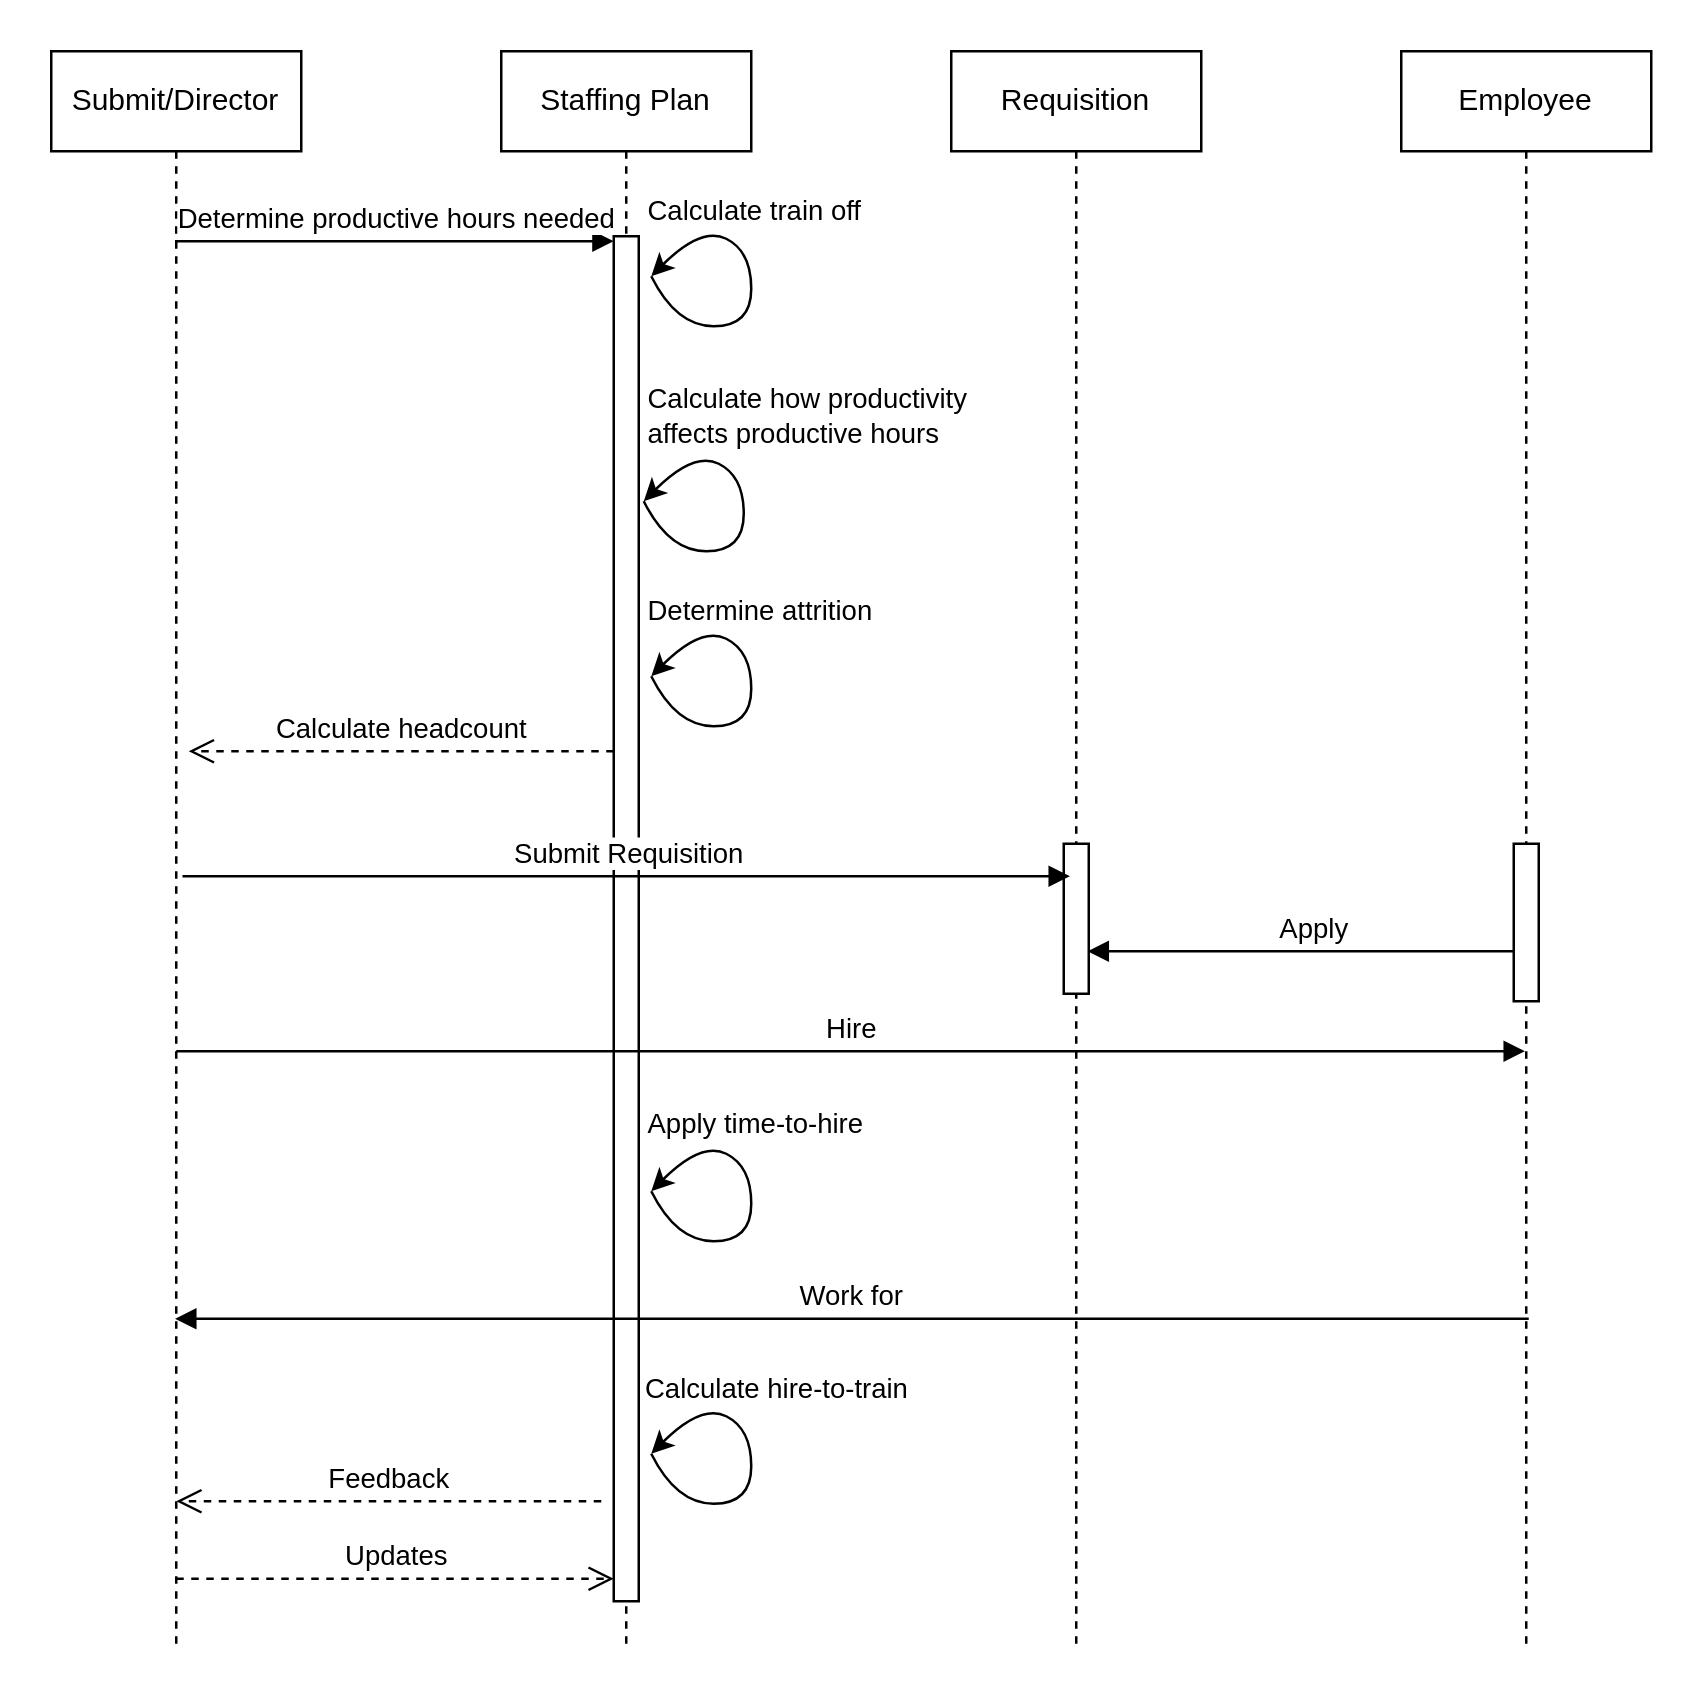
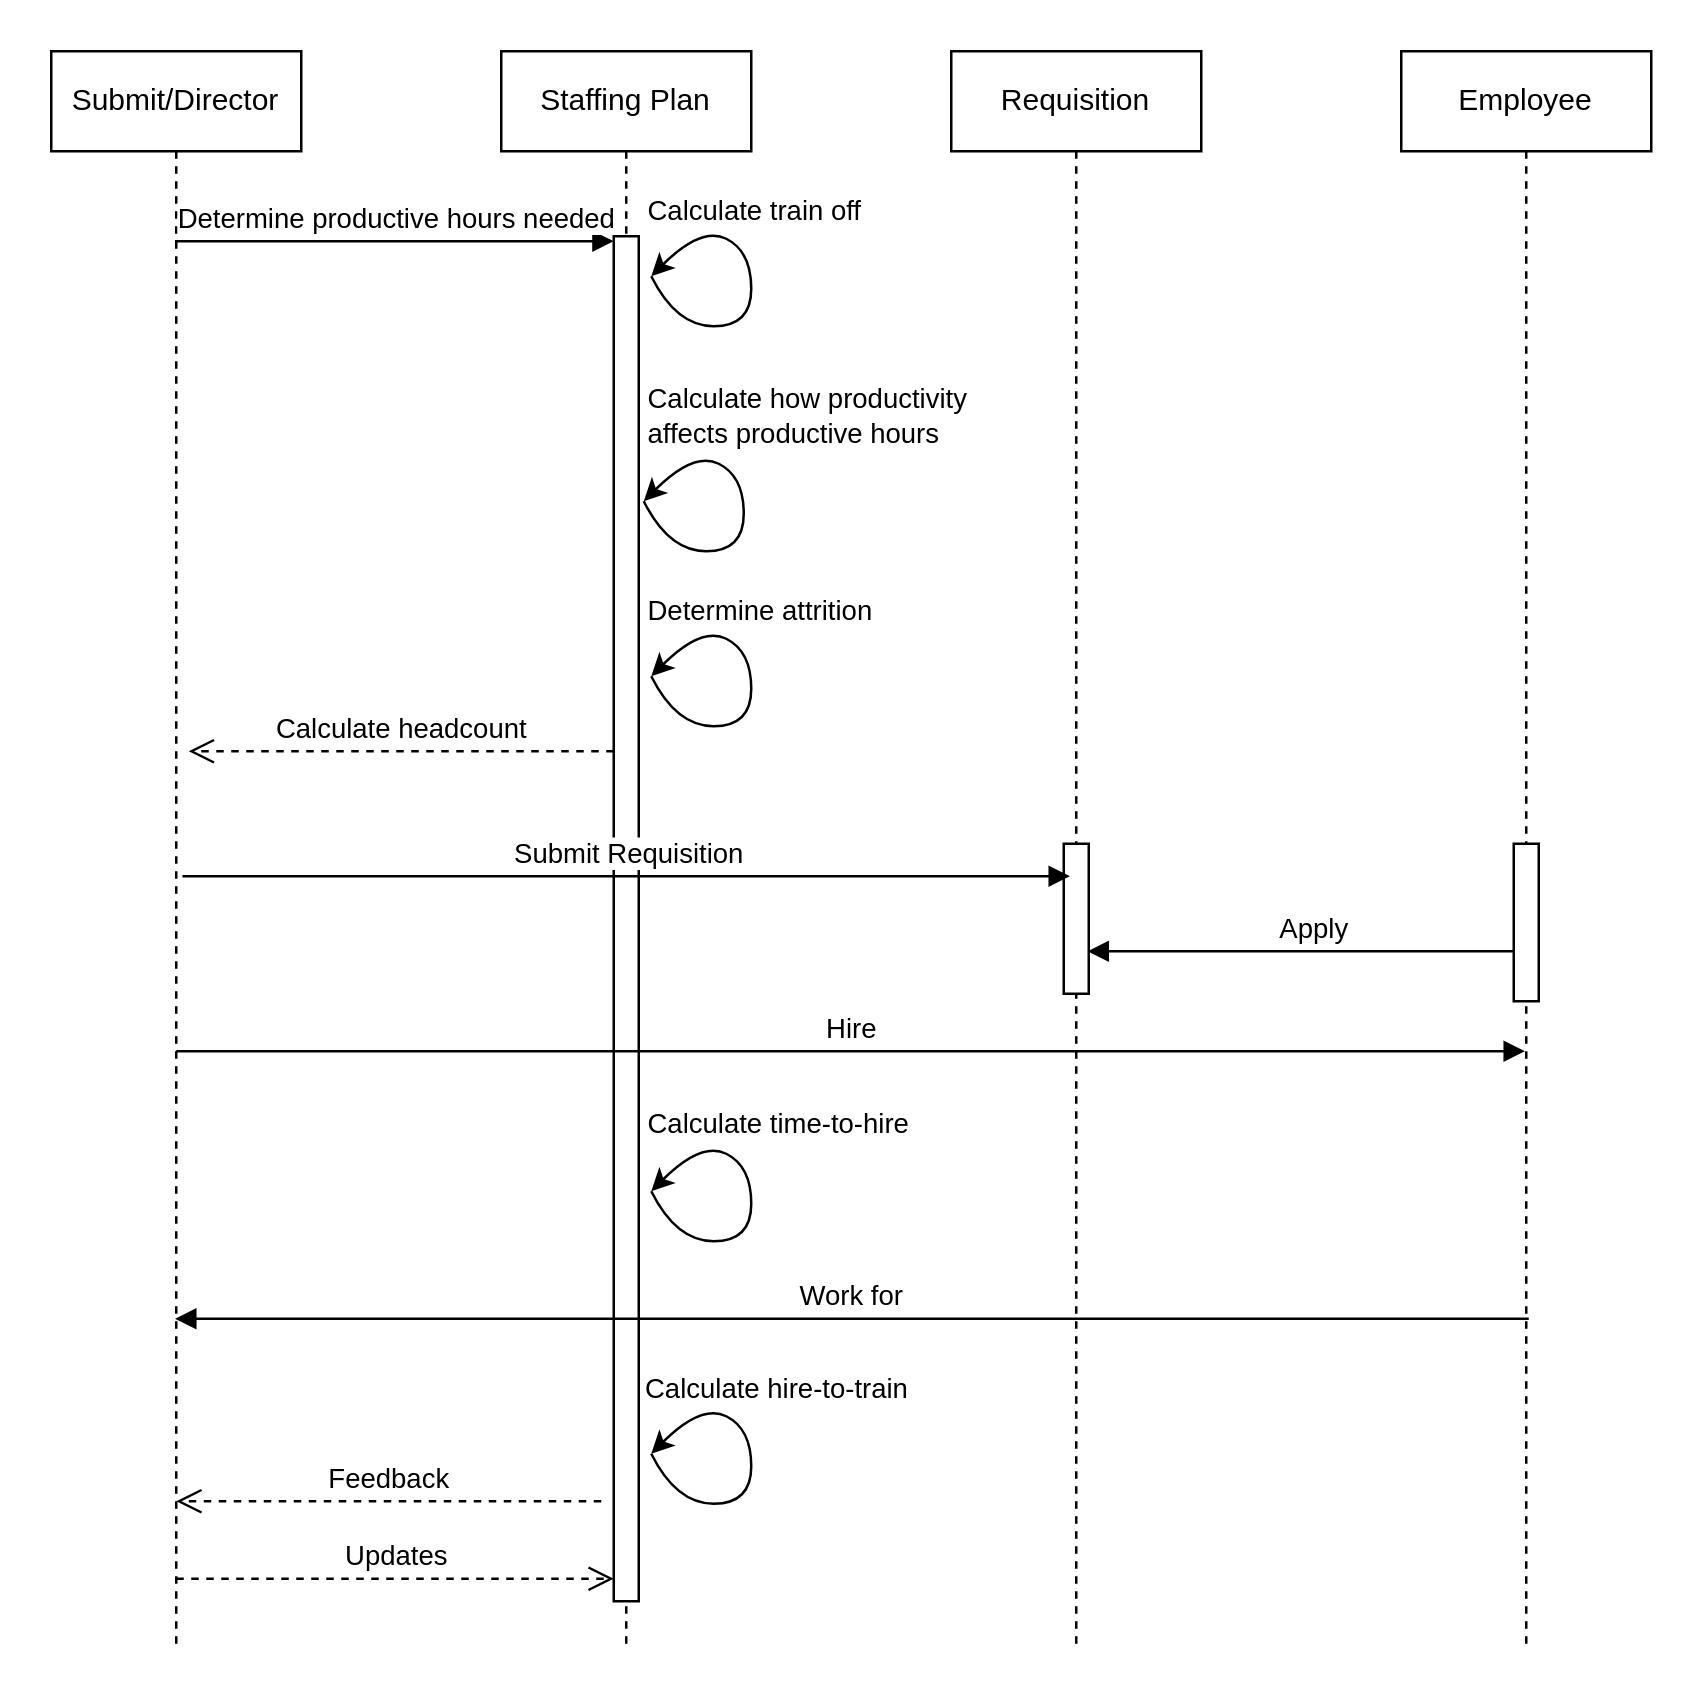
node "Apply time-to-hire": label "Apply time-to-hire" -> "Calculate time-to-hire"
